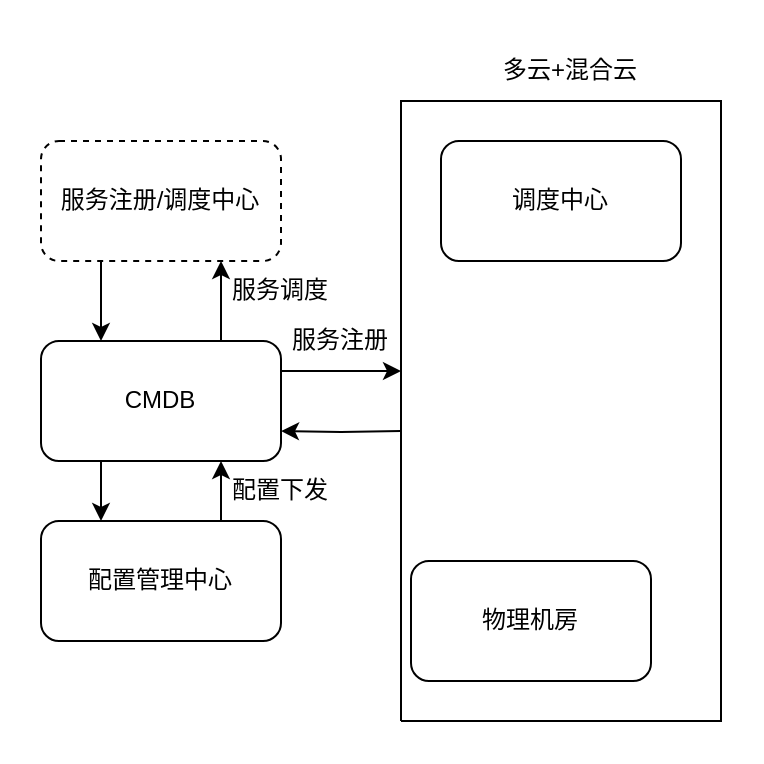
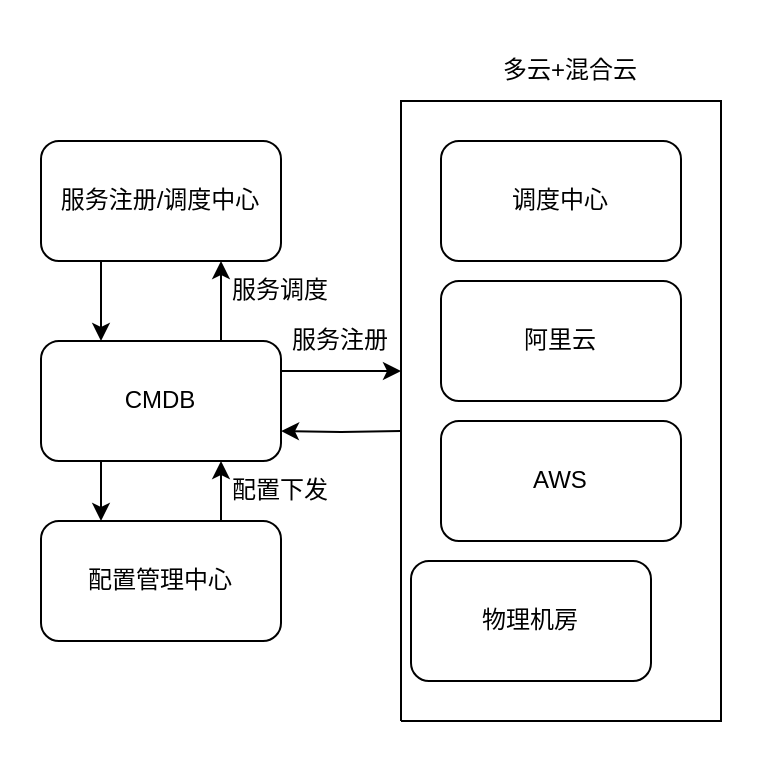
node "服务注册/调度中心": style dashed -> solid
node "阿里云": added
node "AWS": added
